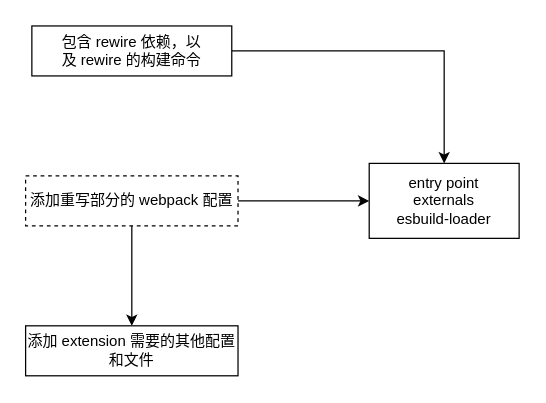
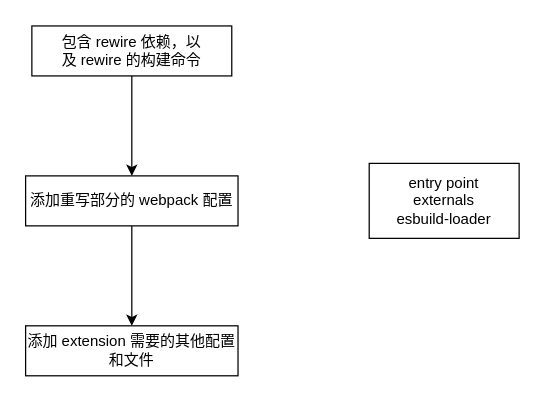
edge "包含 rewire 依赖，以及 rewire 的构建命令" -> "entry point externals esbuild-loader": now "包含 rewire 依赖，以及 rewire 的构建命令" -> "添加重写部分的 webpack 配置"
node "添加重写部分的 webpack 配置": style dashed -> solid
edge "添加重写部分的 webpack 配置" -> "entry point externals esbuild-loader": removed
